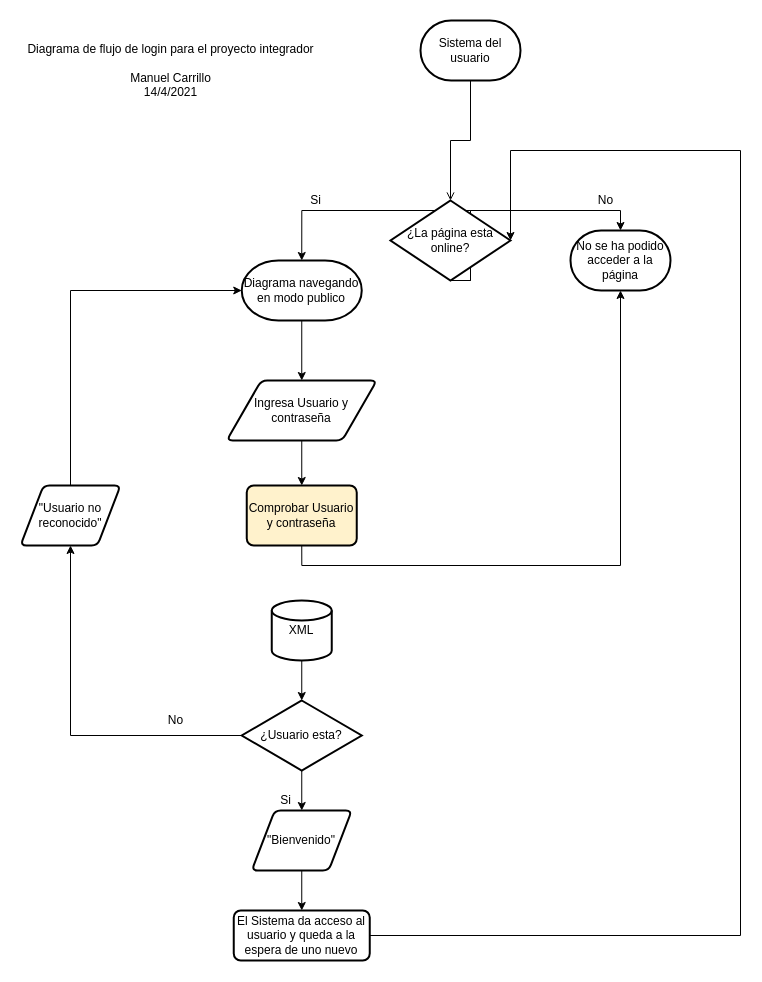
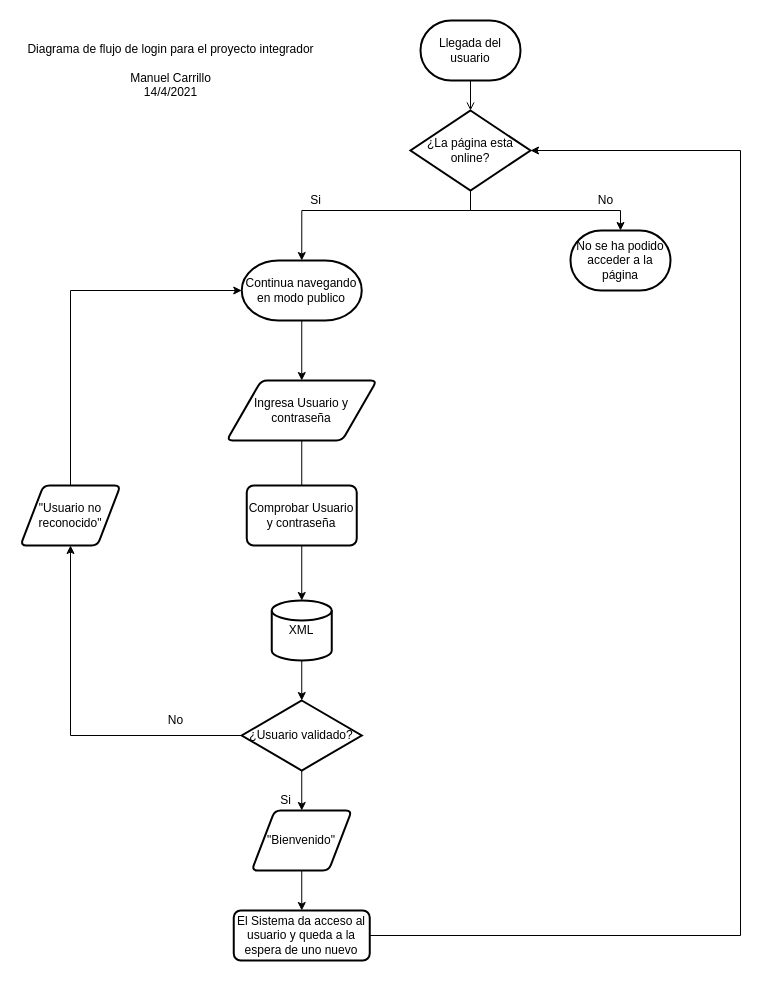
node "Sistema del usuario": label "Sistema del usuario" -> "Llegada del usuario"
node "¿La página esta online?": moved (451, 241) -> (471, 151)
node "Diagrama navegando en modo publico": label "Diagrama navegando en modo publico" -> "Continua navegando en modo publico"
edge "Ingresa Usuario y contraseña" -> "Comprobar Usuario y contraseña": arrowhead classic -> none
node "Comprobar Usuario y contraseña": fillcolor #fff2cc -> #ffffff
edge "Comprobar Usuario y contraseña" -> "No se ha podido acceder a la página": now "Comprobar Usuario y contraseña" -> "XML"
node "¿Usuario esta?": label "¿Usuario esta?" -> "¿Usuario validado?"
